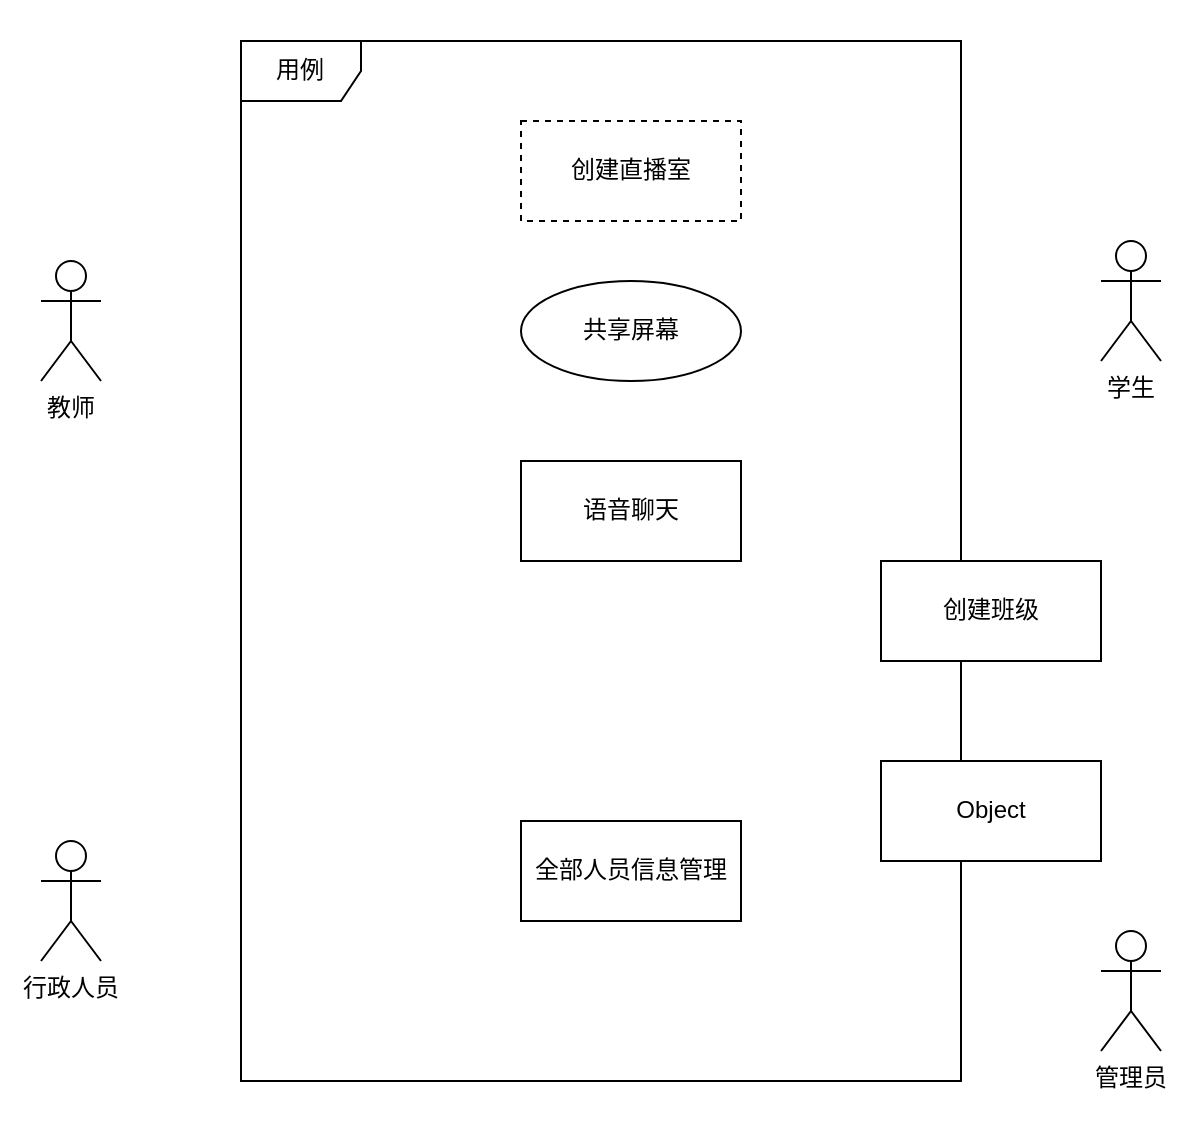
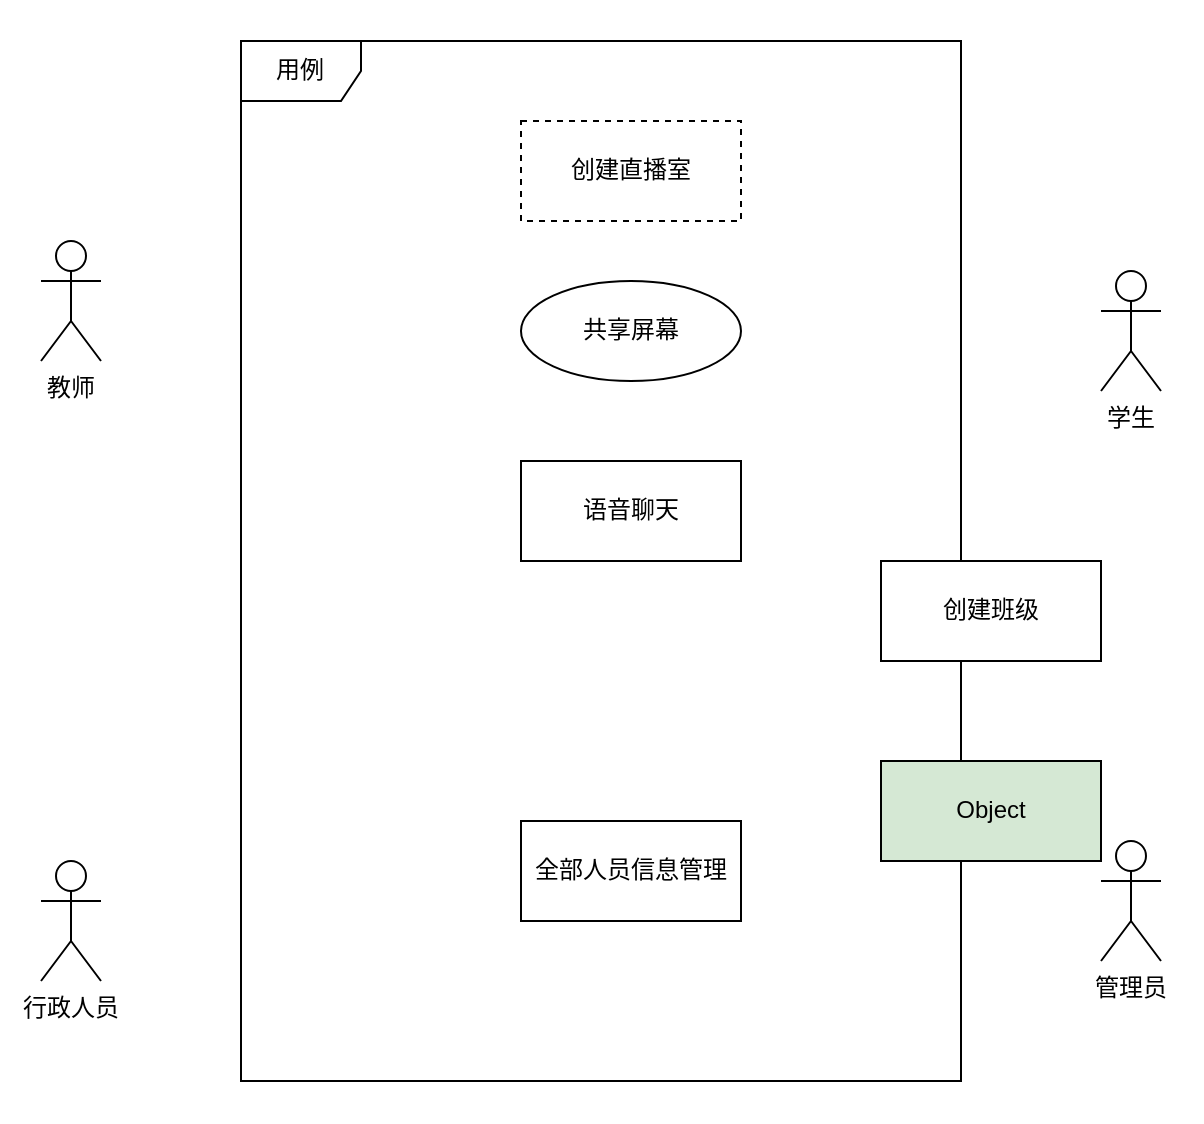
node "学生": moved (1131, 301) -> (1131, 331)
node "教师": moved (71, 321) -> (71, 301)
node "Object": fillcolor #ffffff -> #d5e8d4
node "行政人员": moved (71, 901) -> (71, 921)
node "管理员": moved (1131, 991) -> (1131, 901)
